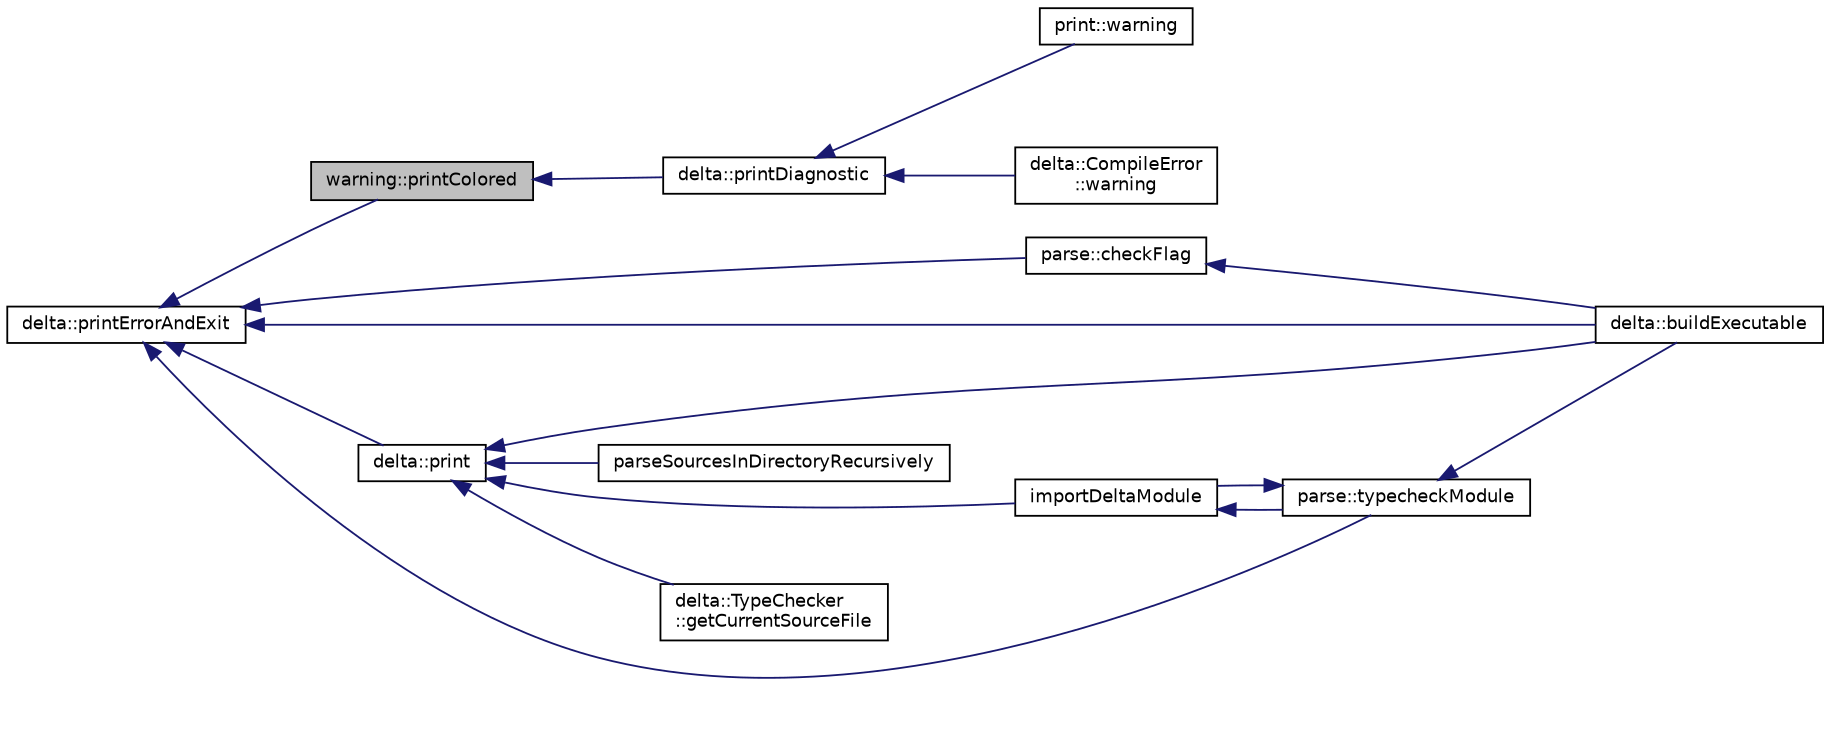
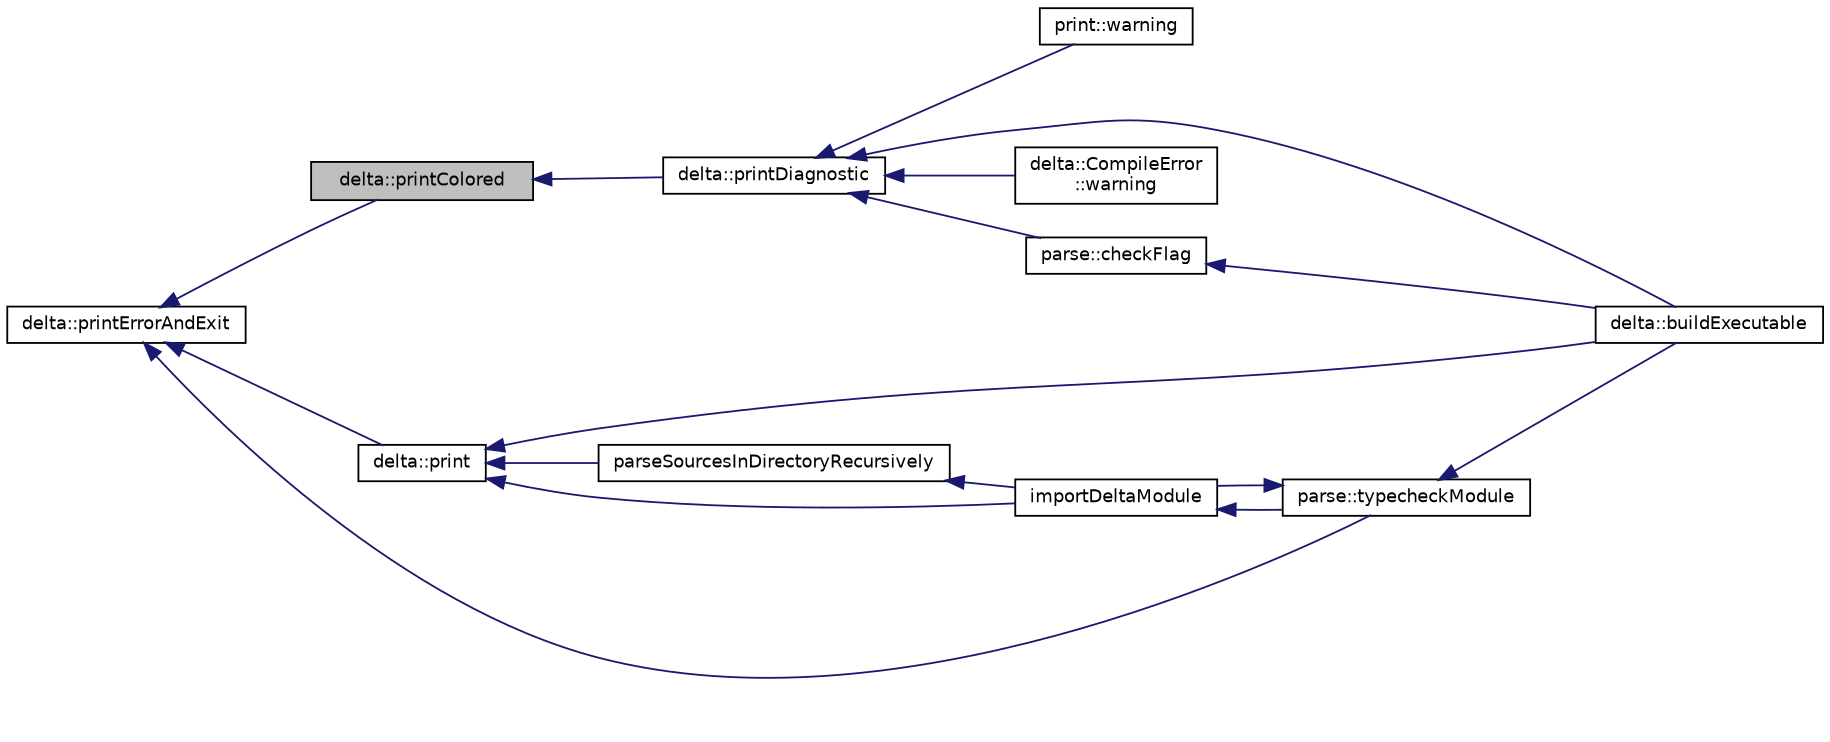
node "warning::printColored": label "warning::printColored" -> "delta::printColored"
edge "parse::checkFlag" -> "delta::printErrorAndExit": now "parse::checkFlag" -> "delta::printDiagnostic"
edge "delta::buildExecutable" -> "delta::printErrorAndExit": now "delta::buildExecutable" -> "delta::printDiagnostic"
edge "importDeltaModule" -> "parseSourcesInDirectoryRecursively": added
node "delta::TypeChecker ::getCurrentSourceFile": removed
